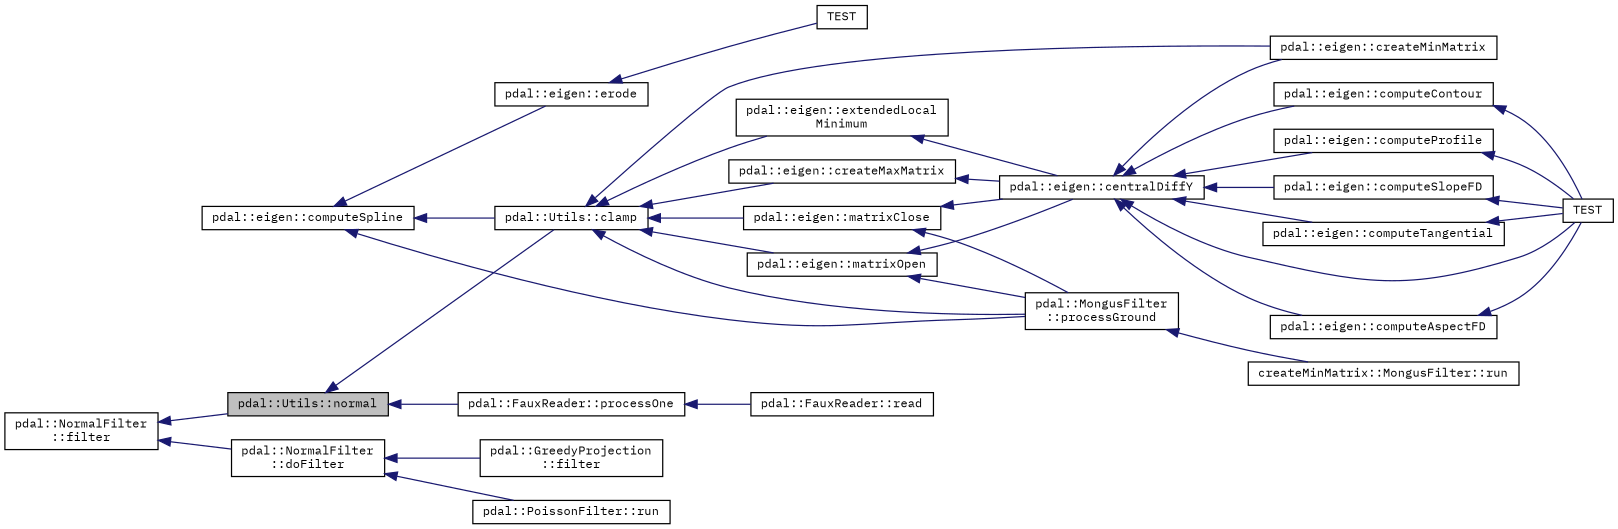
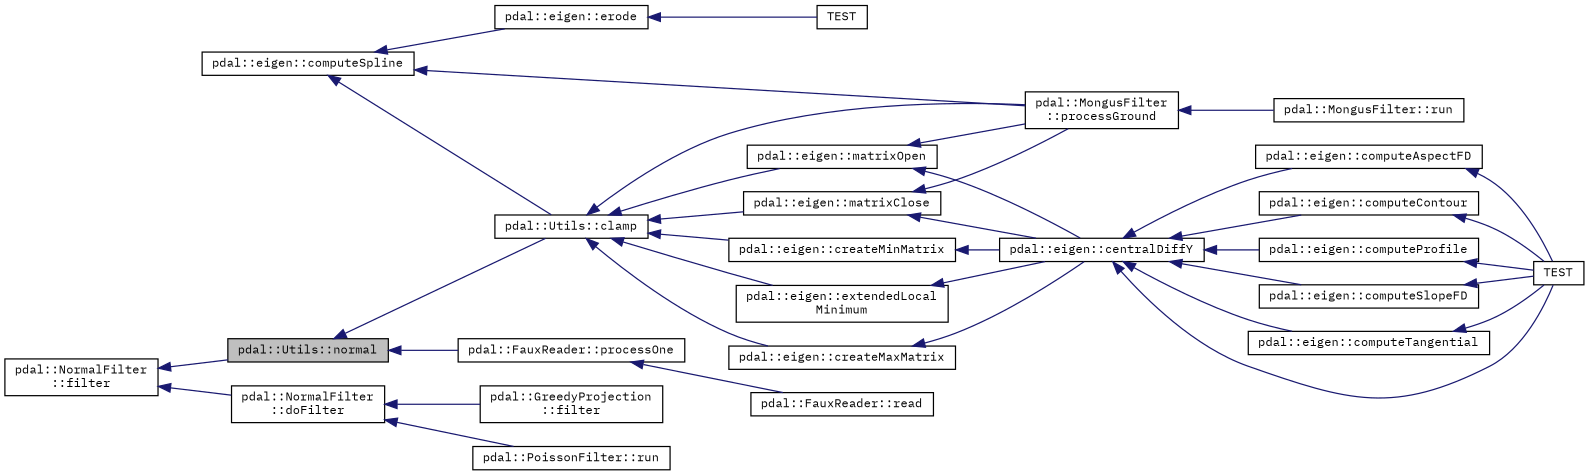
edge "pdal::eigen::createMinMatrix" -> "pdal::eigen::centralDiffY": reversed
node "createMinMatrix::MongusFilter::run": label "createMinMatrix::MongusFilter::run" -> "pdal::MongusFilter::run"
